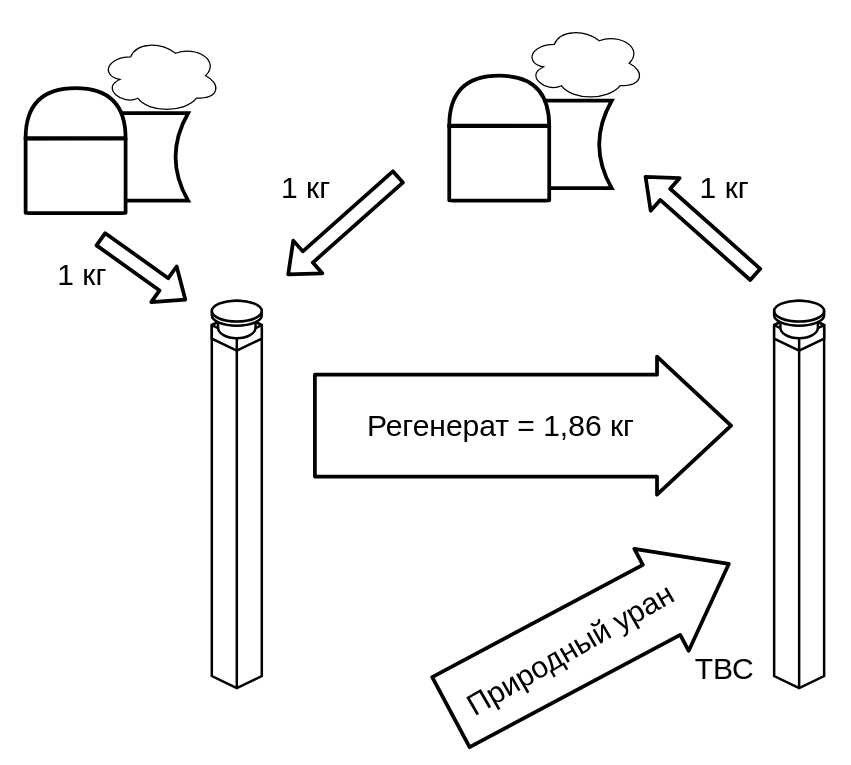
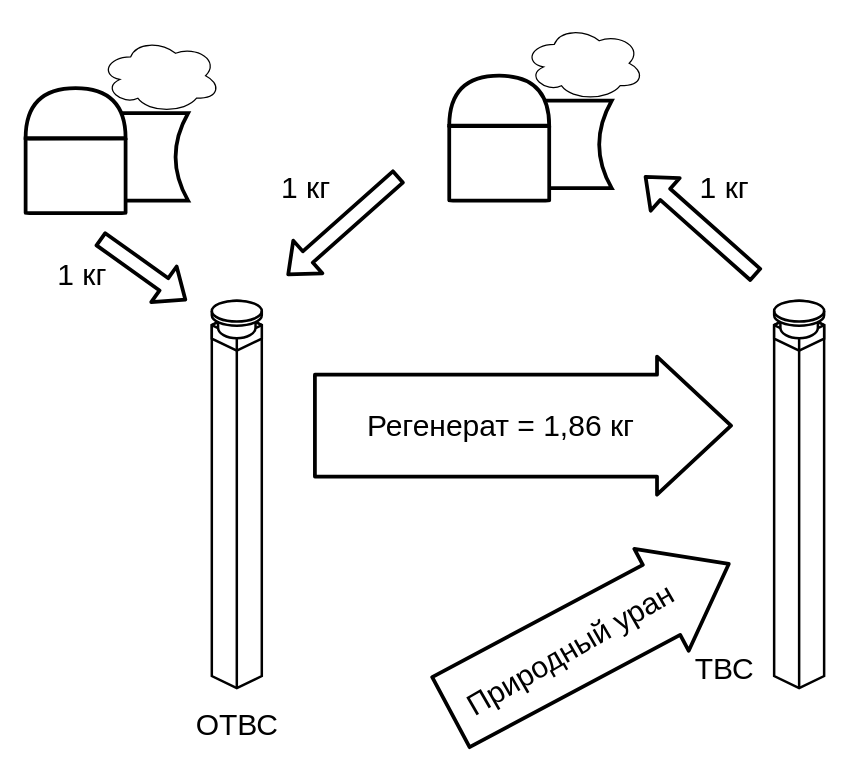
node "ОТВС": added
